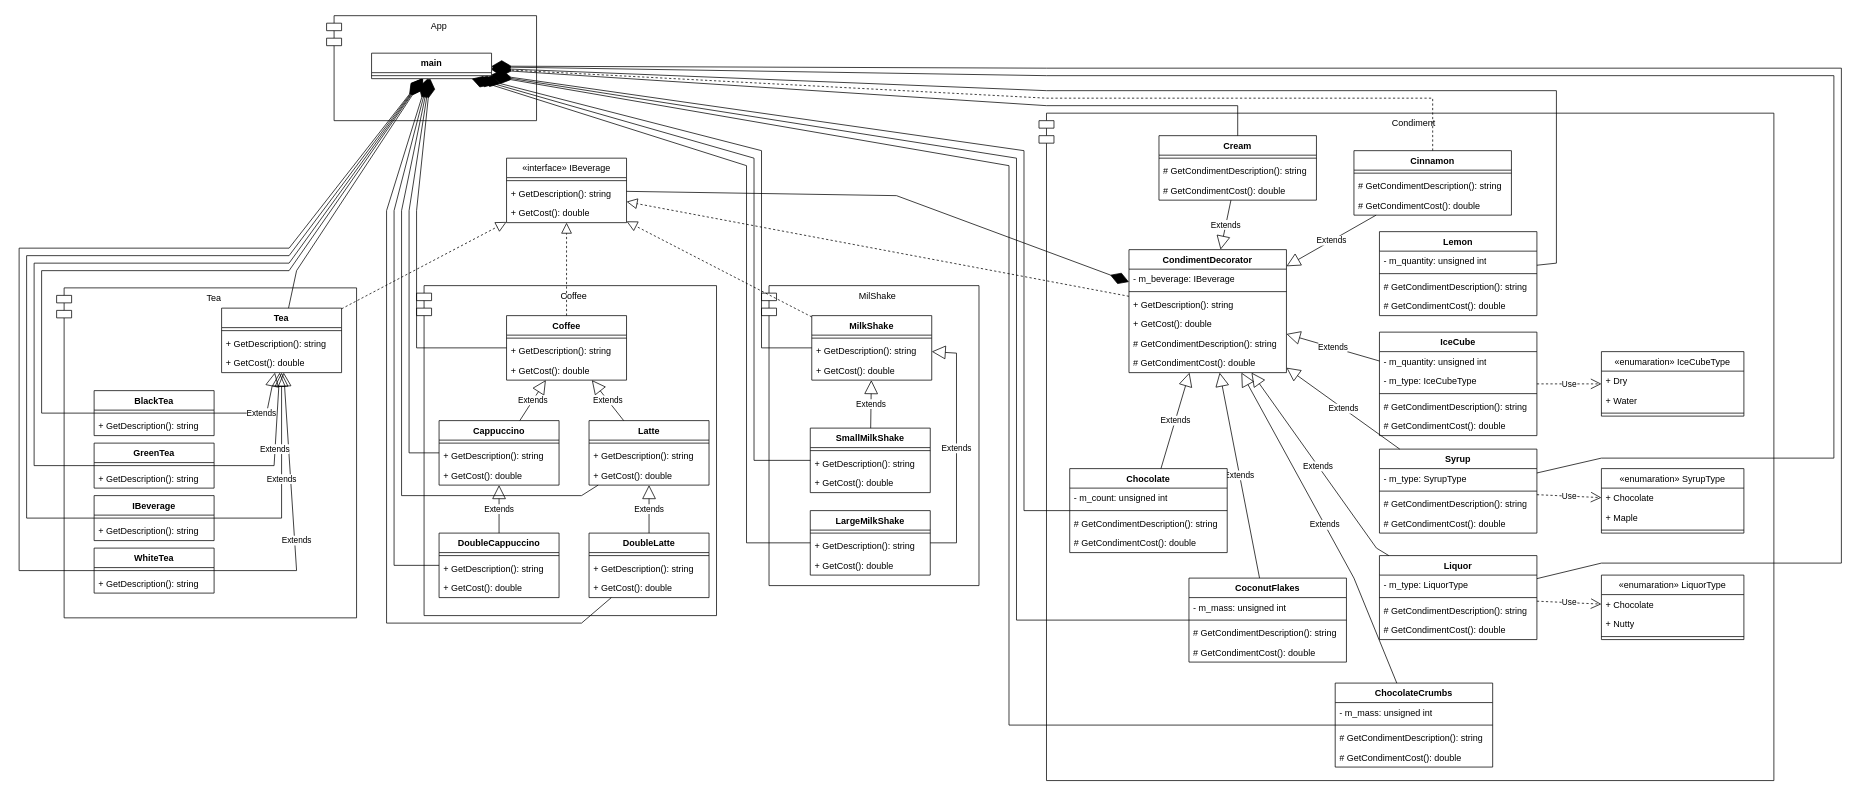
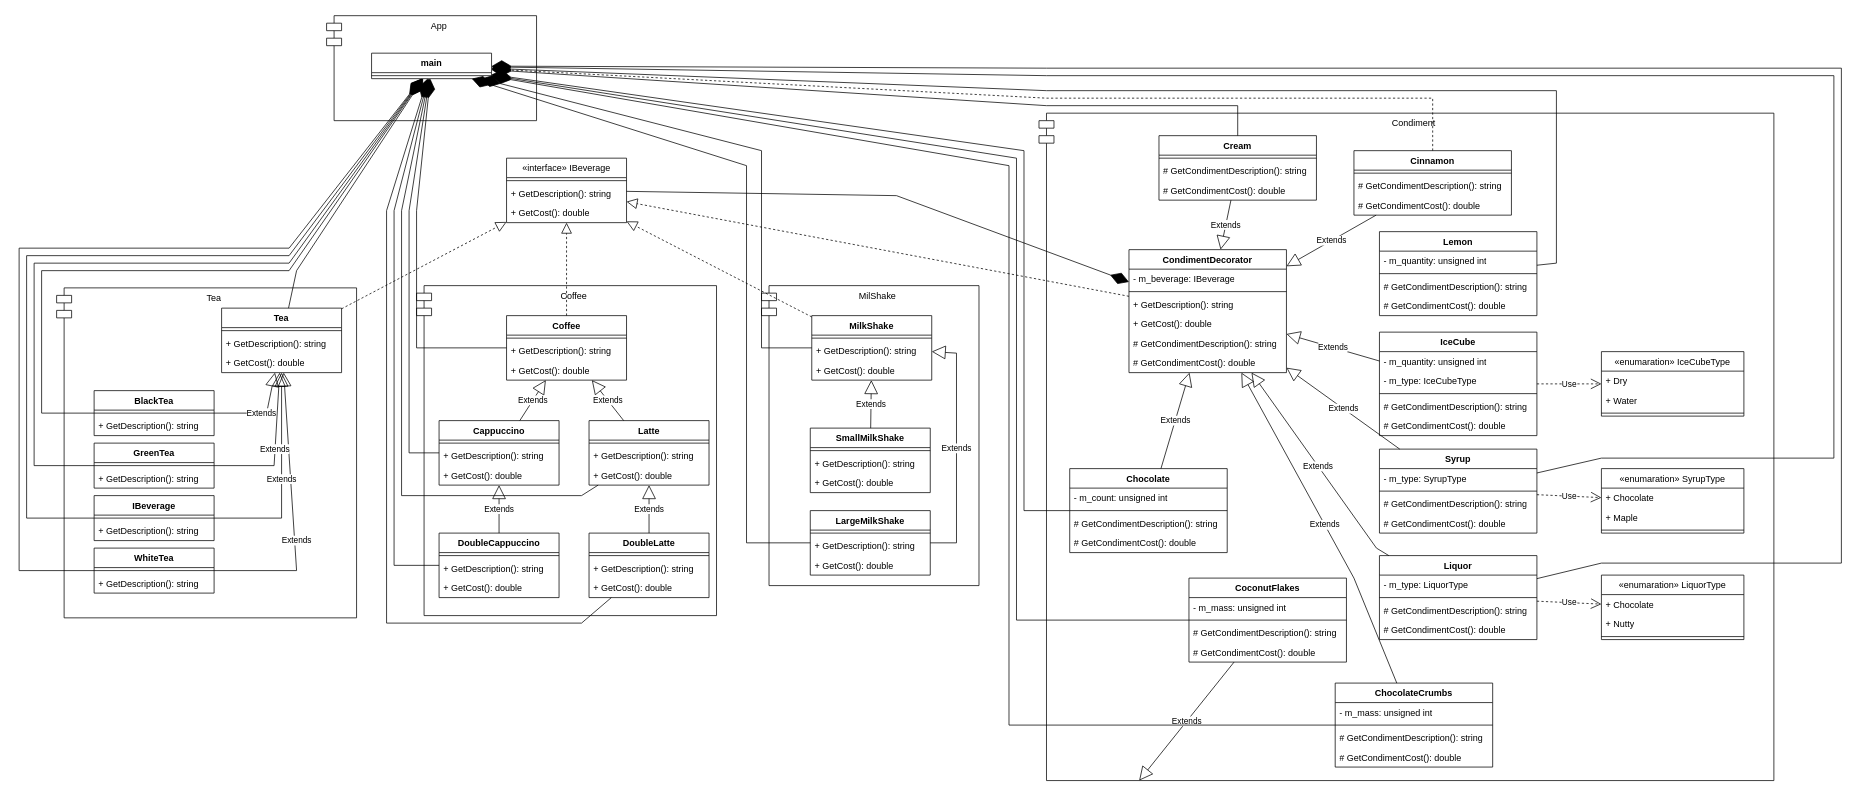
edge "SmallMilkShake" -> "main": removed
edge "CoconutFlakes" -> "CondimentDecorator": now "CoconutFlakes" -> "Condiment"
